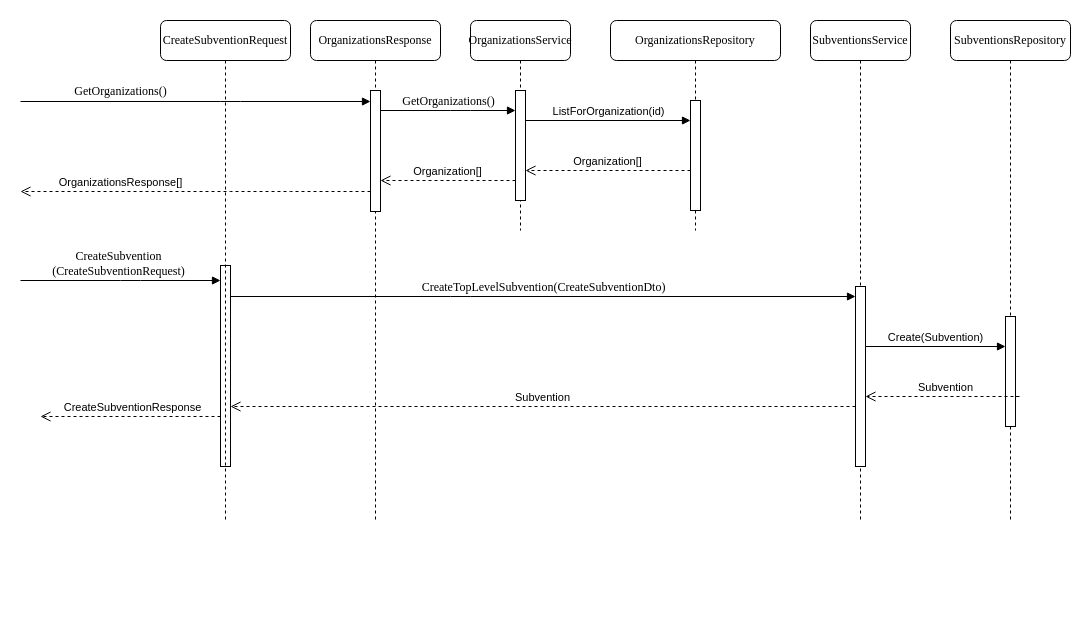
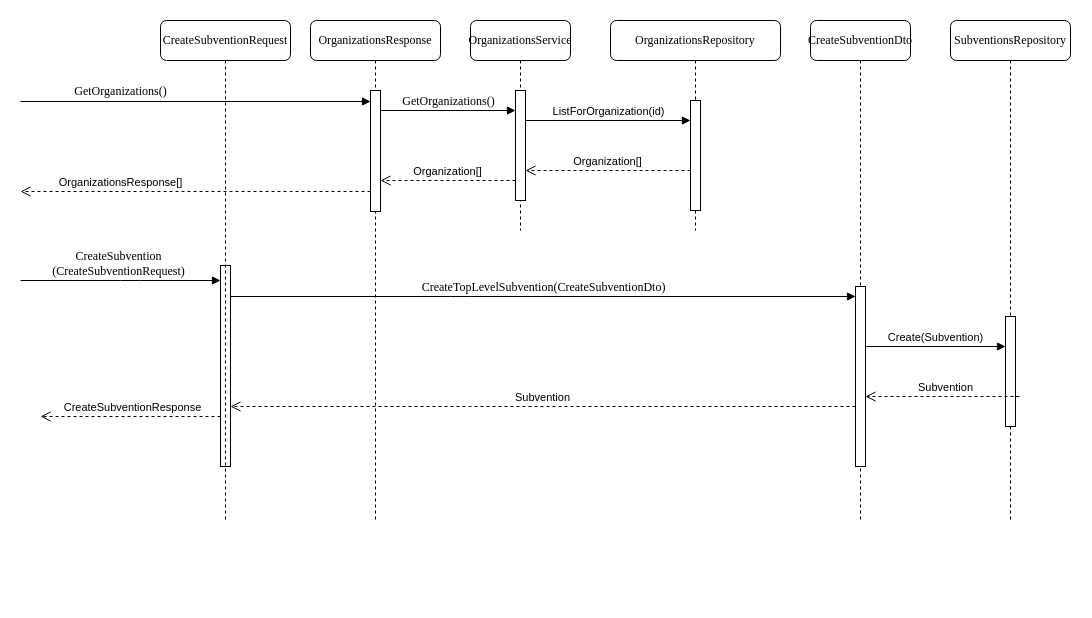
node "SubventionsService": label "SubventionsService" -> "CreateSubventionDto"
